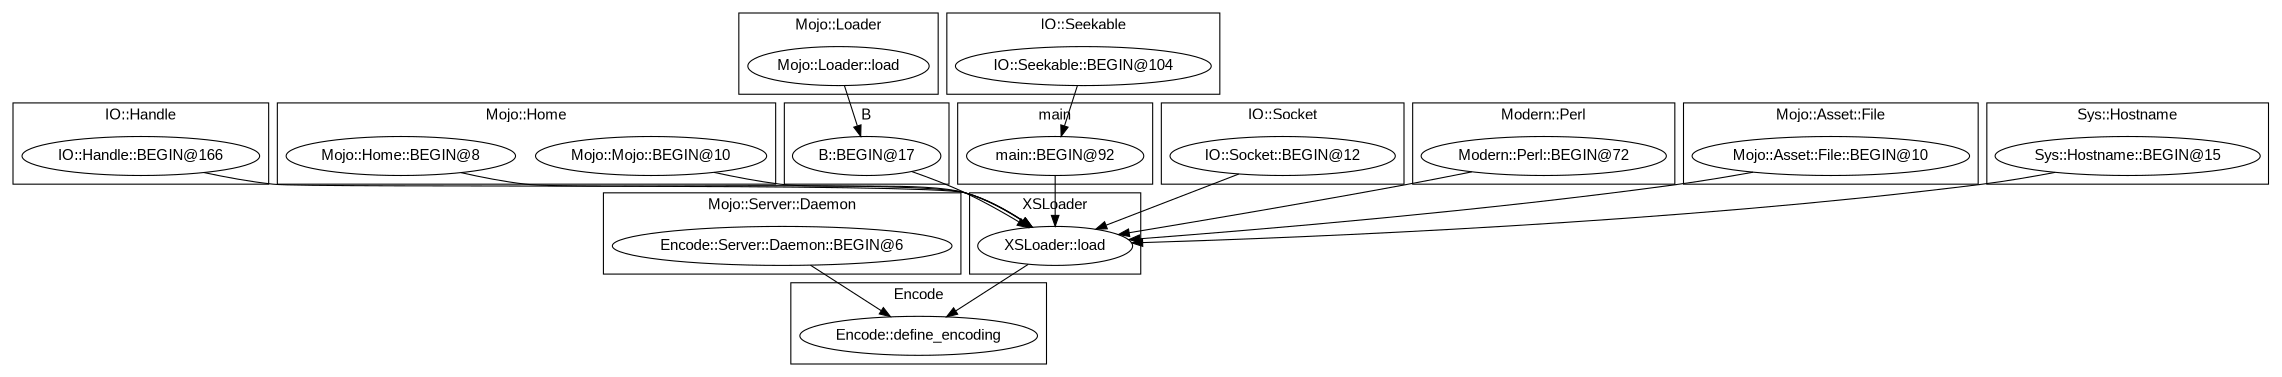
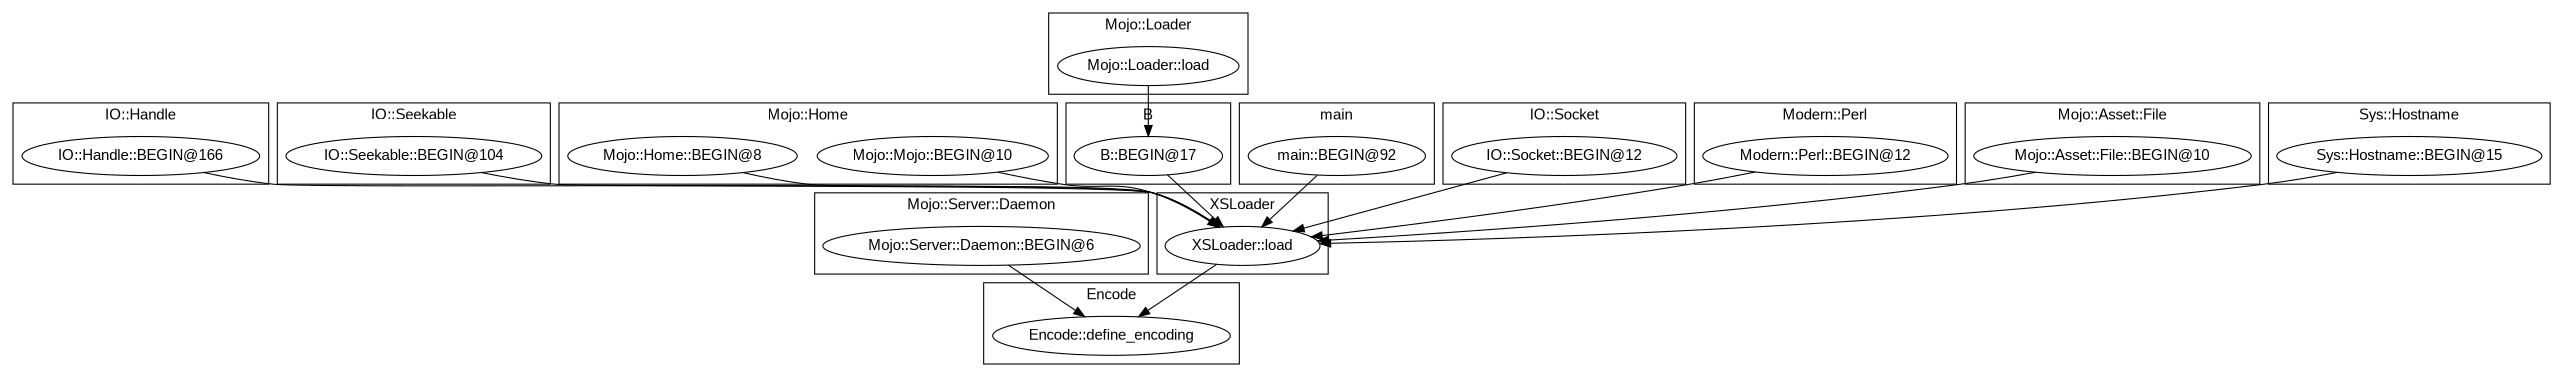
edge "IO::Seekable::BEGIN@104" -> "main::BEGIN@92": now "IO::Seekable::BEGIN@104" -> "XSLoader::load"
node "Modern::Perl::BEGIN@72": label "Modern::Perl::BEGIN@72" -> "Modern::Perl::BEGIN@12"
node "Encode::Server::Daemon::BEGIN@6": label "Encode::Server::Daemon::BEGIN@6" -> "Mojo::Server::Daemon::BEGIN@6"
